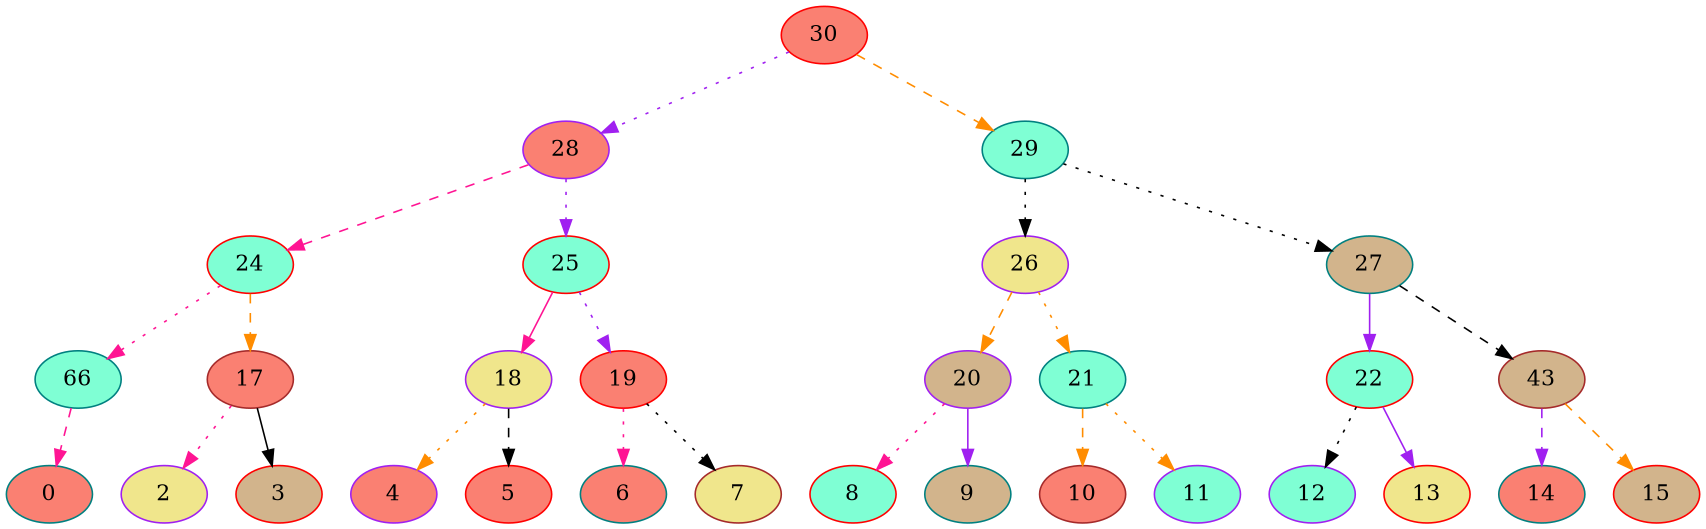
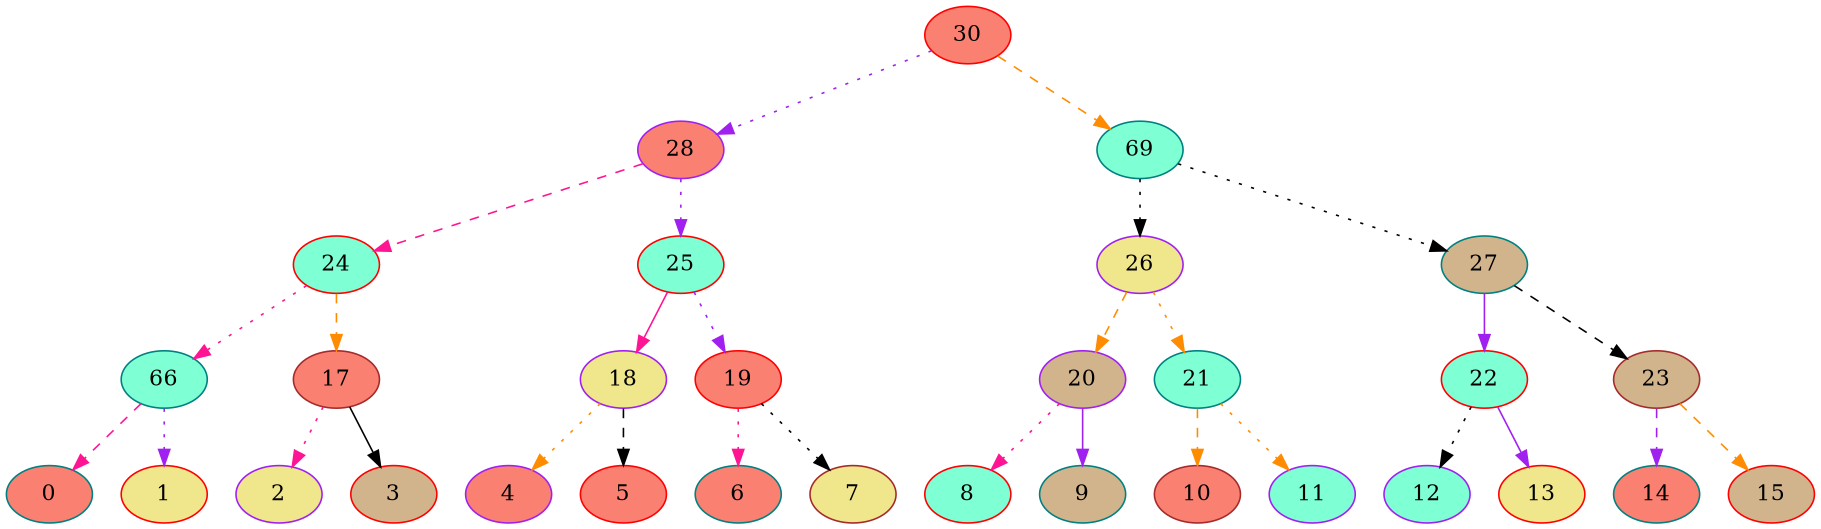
node "29": label "29" -> "69"
node "43": label "43" -> "23"
node "1": added
